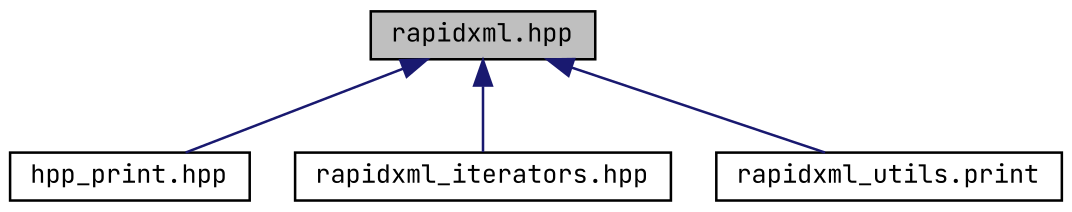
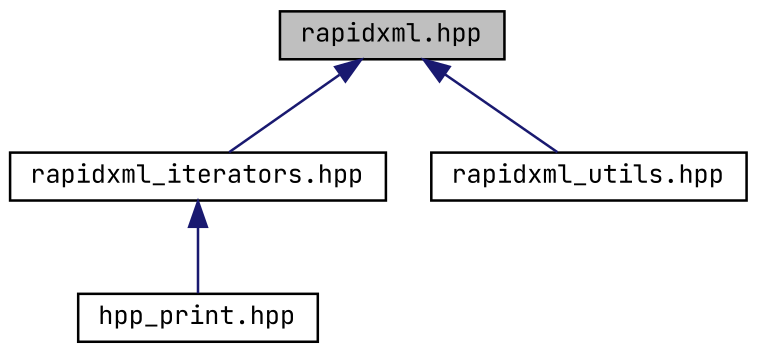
edge "hpp_print.hpp" -> "rapidxml.hpp": now "hpp_print.hpp" -> "rapidxml_iterators.hpp"
node "rapidxml_utils.print": label "rapidxml_utils.print" -> "rapidxml_utils.hpp"
